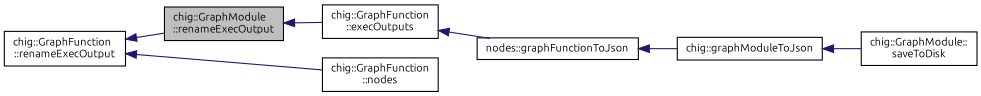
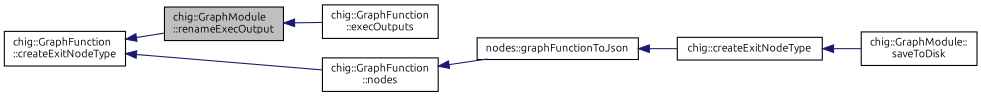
edge "nodes::graphFunctionToJson" -> "chig::GraphFunction ::execOutputs": now "nodes::graphFunctionToJson" -> "chig::GraphFunction ::nodes"
node "chig::GraphFunction ::renameExecOutput": label "chig::GraphFunction ::renameExecOutput" -> "chig::GraphFunction ::createExitNodeType"
node "chig::graphModuleToJson": label "chig::graphModuleToJson" -> "chig::createExitNodeType"
